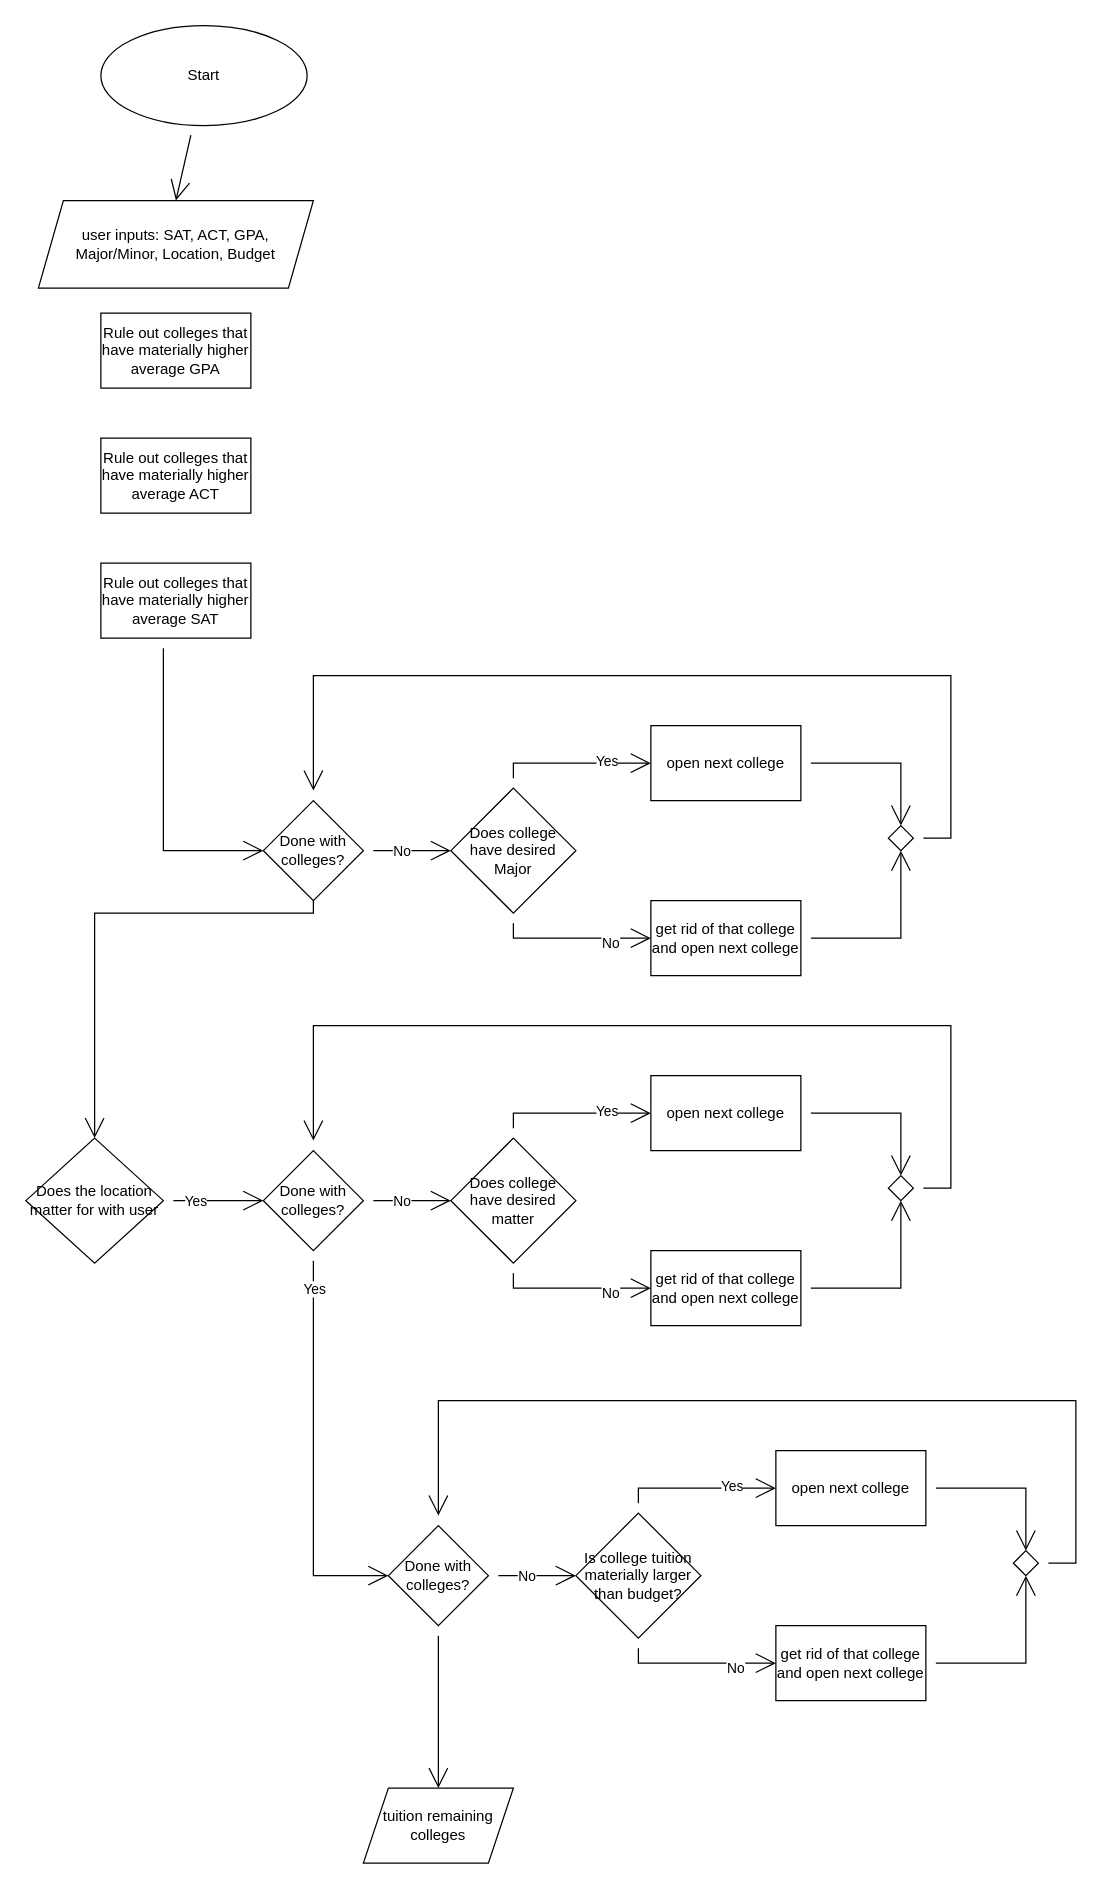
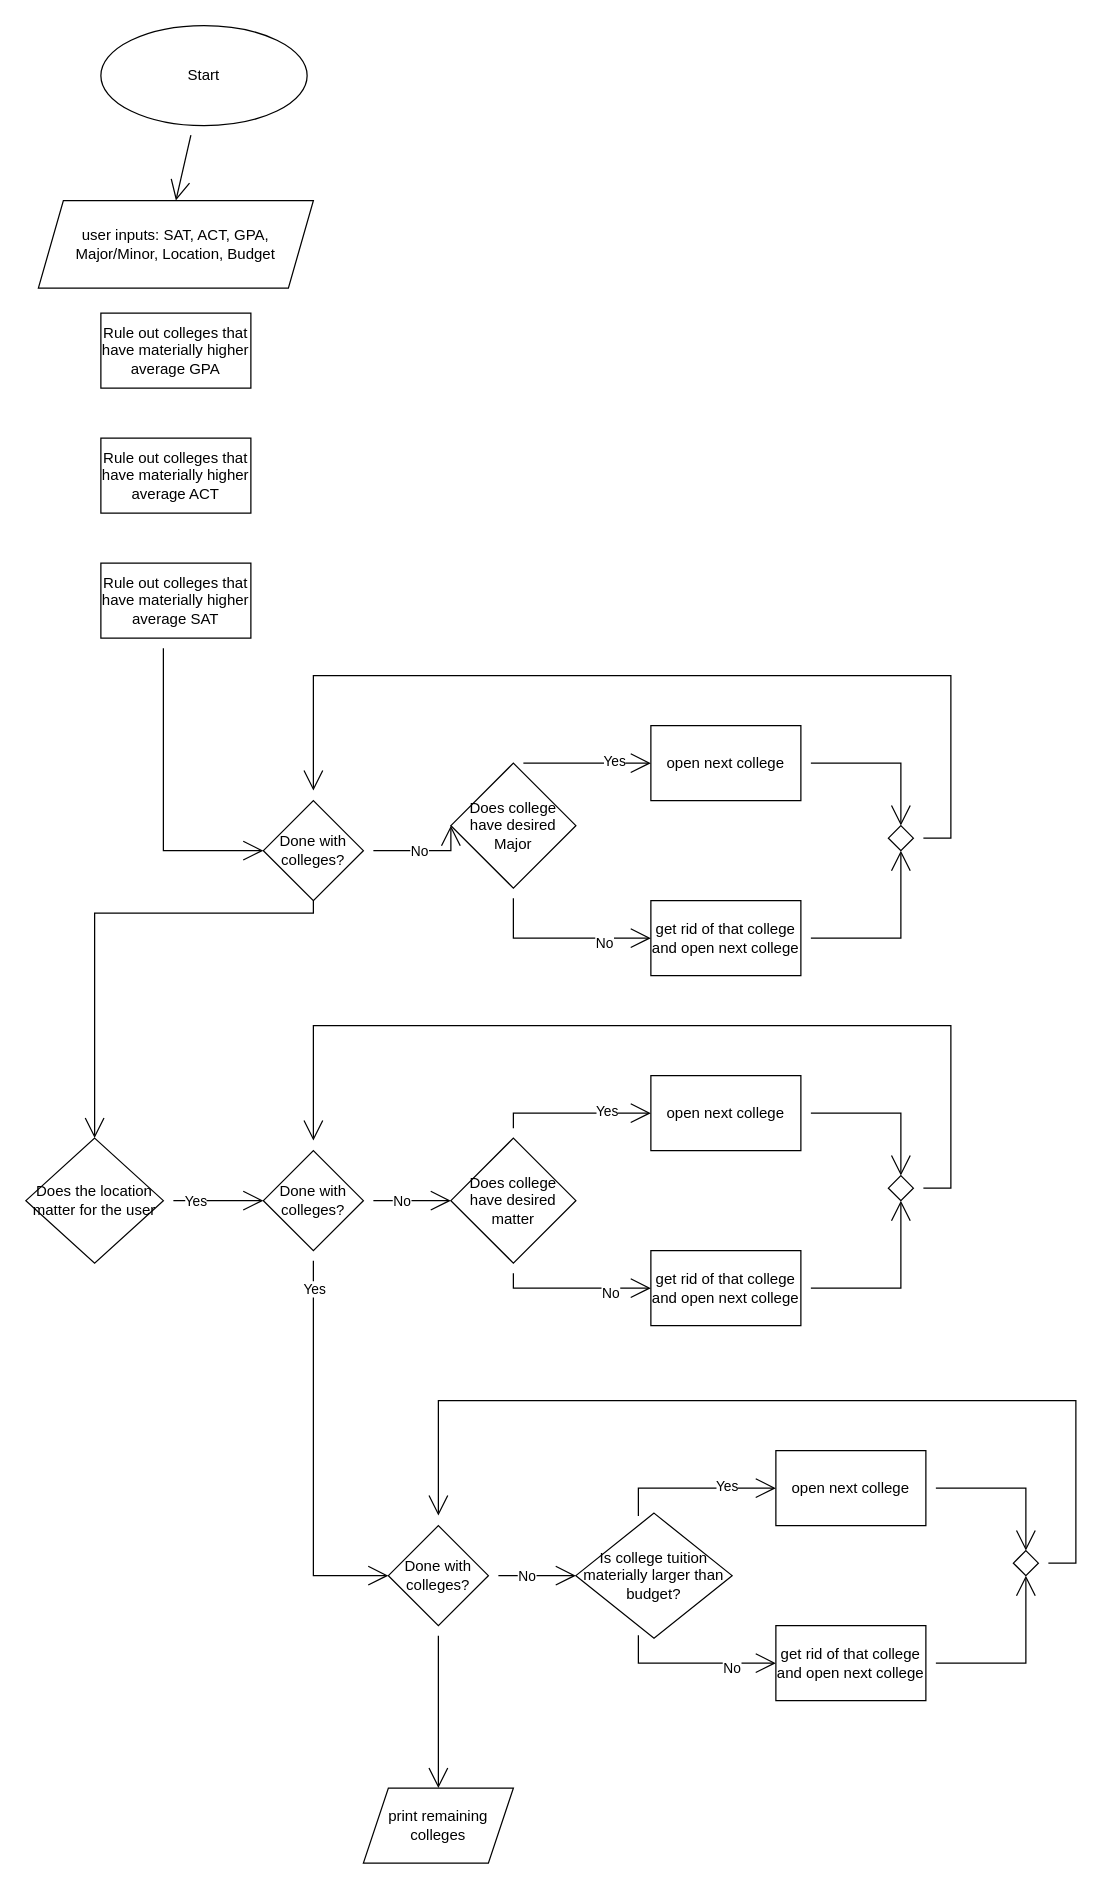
node "Does college have desired Major": moved (513, 851) -> (513, 826)
node "Does the location matter for with user": label "Does the location matter for with user" -> "Does the location matter for the user"
node "Is college tuition materially larger than budget?": size 125x125 -> 156x125
node "tuition remaining colleges": label "tuition remaining colleges" -> "print remaining colleges"
